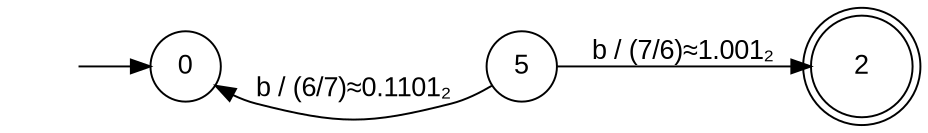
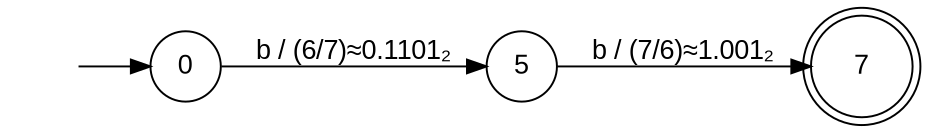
node "2": label "2" -> "7"
edge "5" -> "0": reversed
